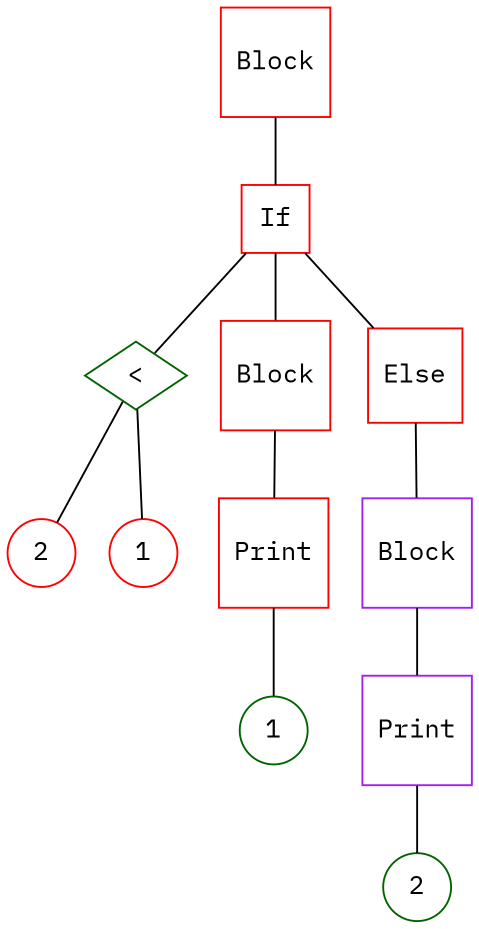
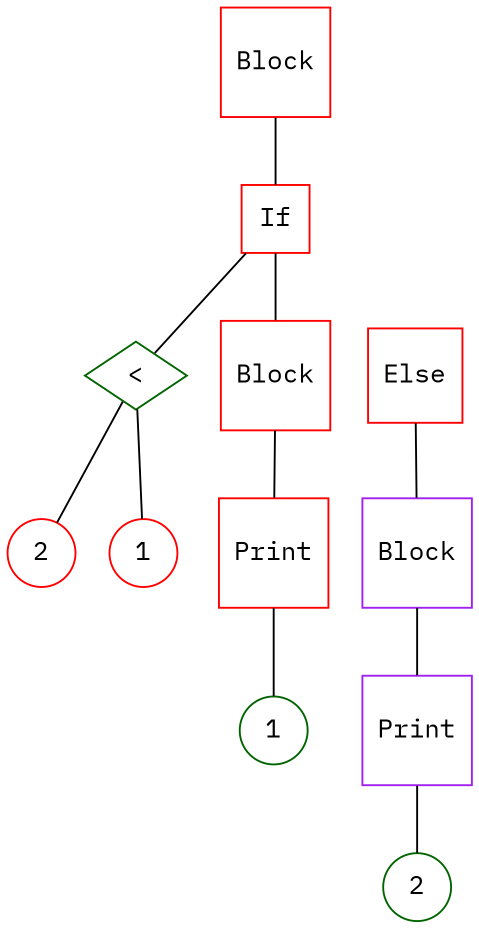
edge "If" -- "Else": removed
